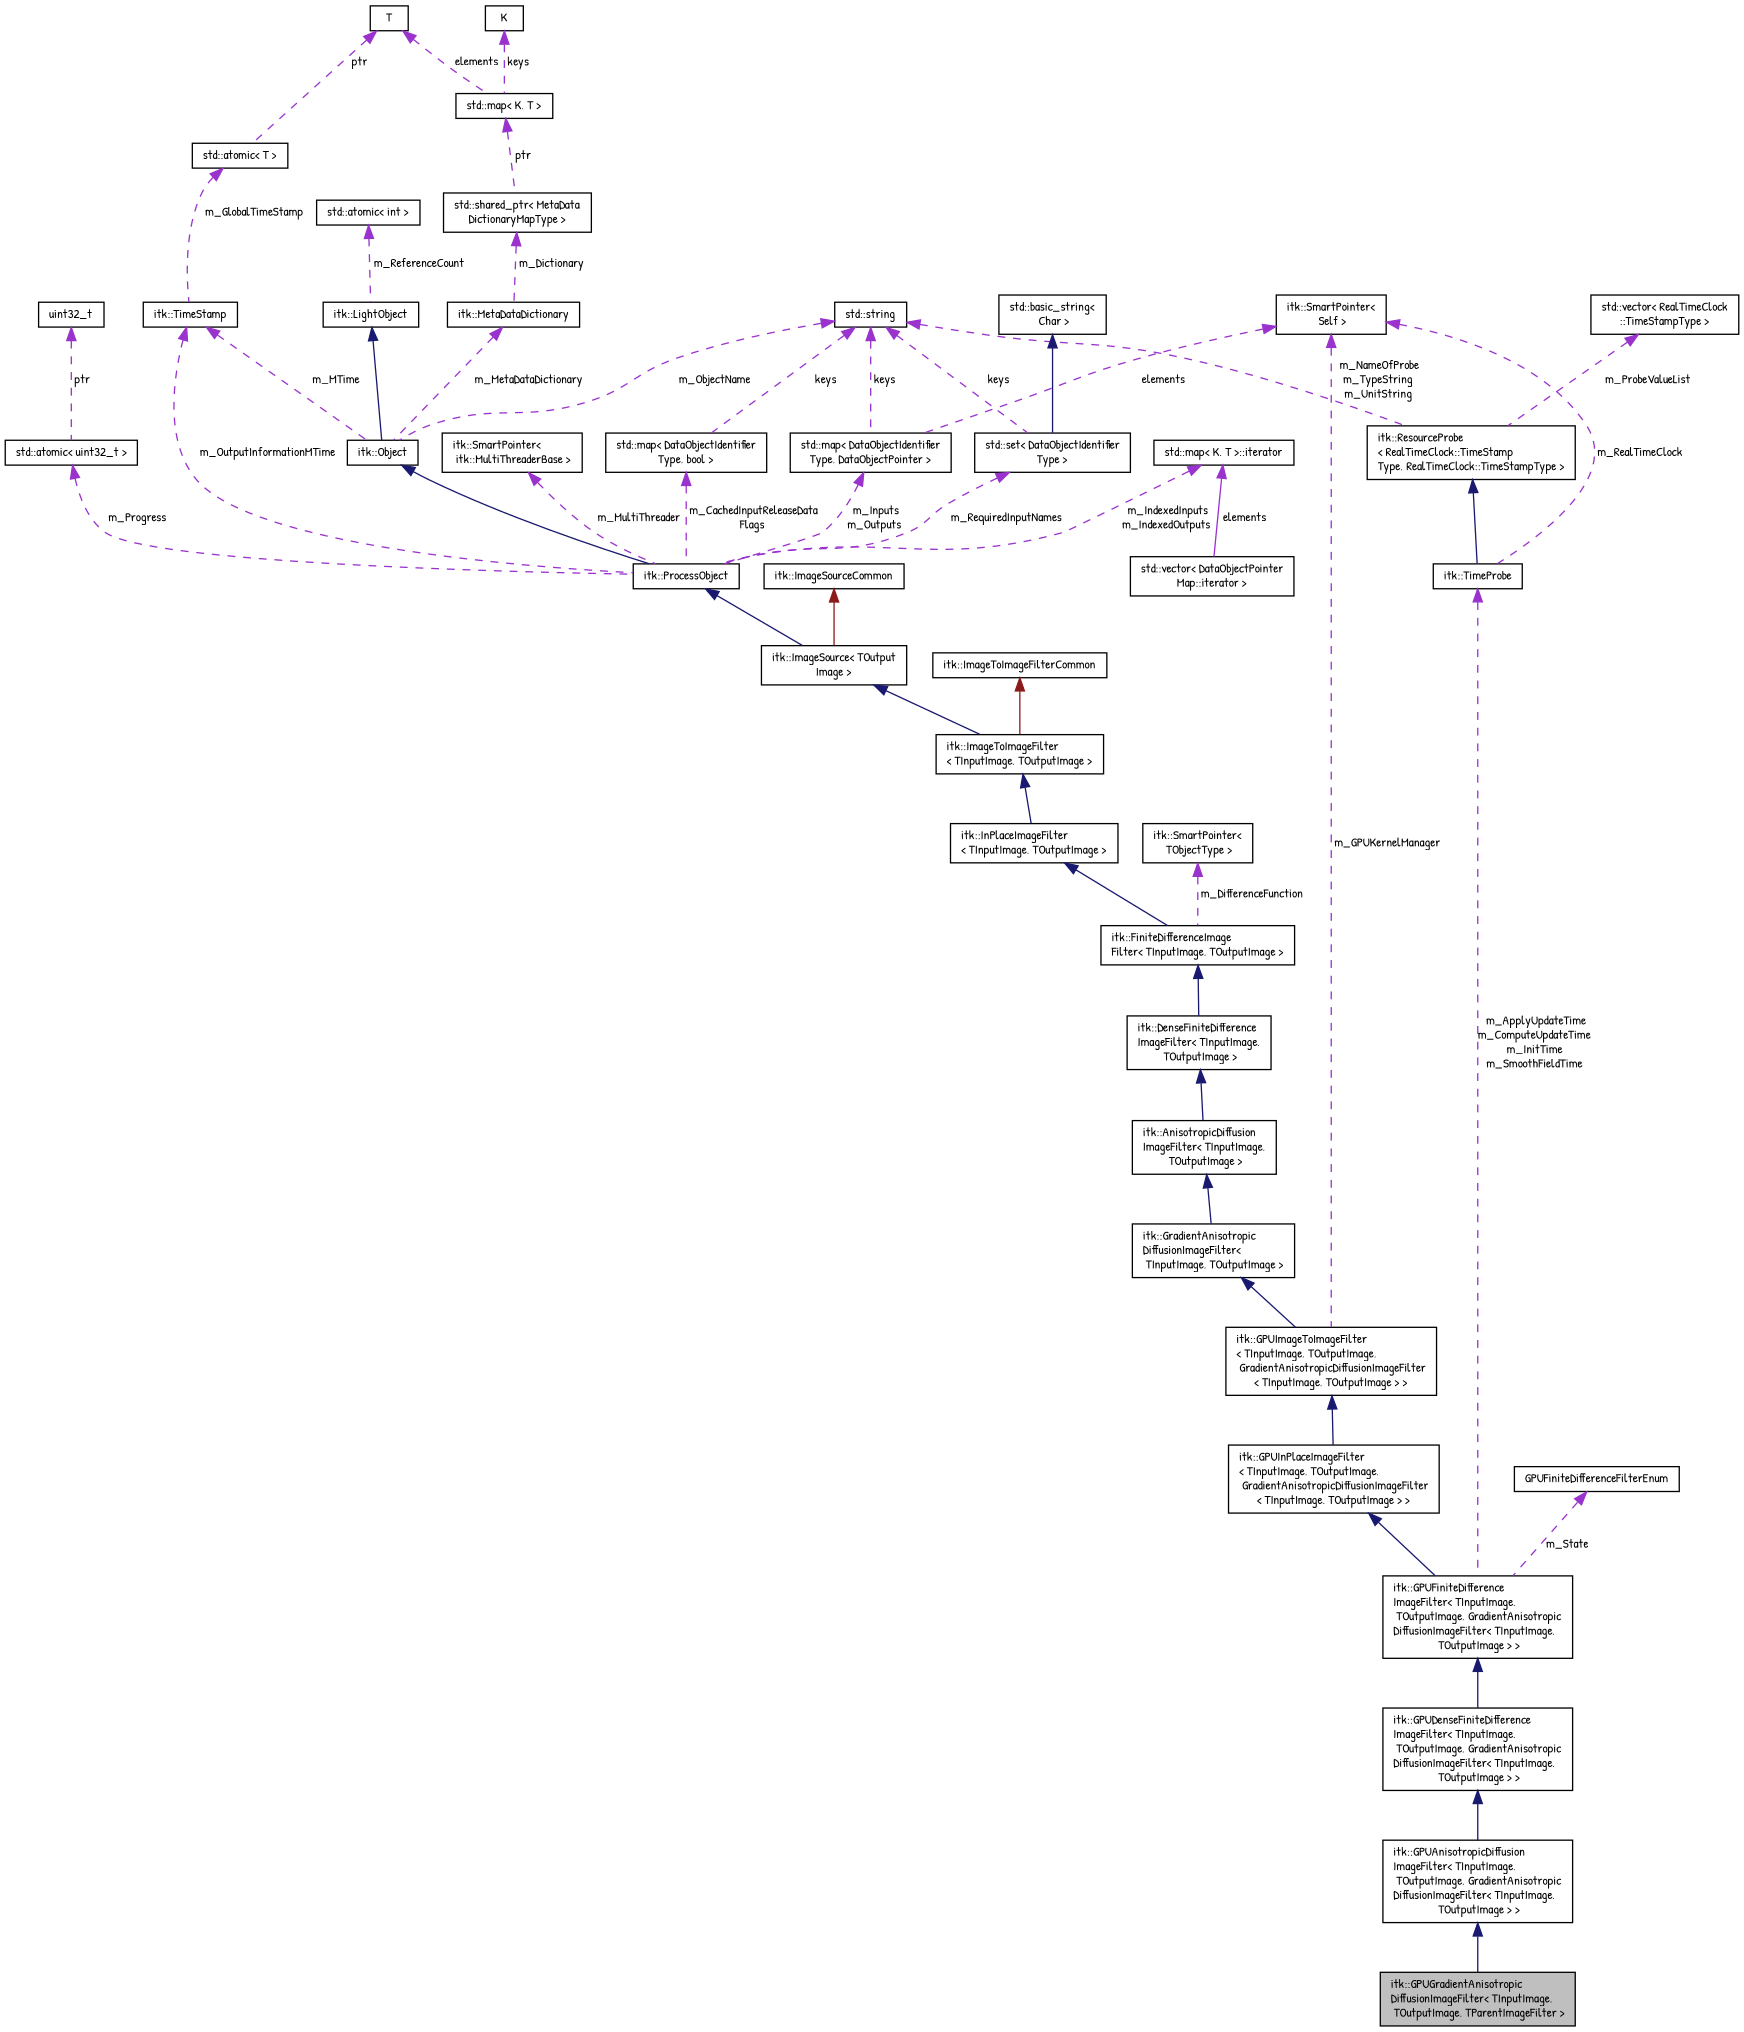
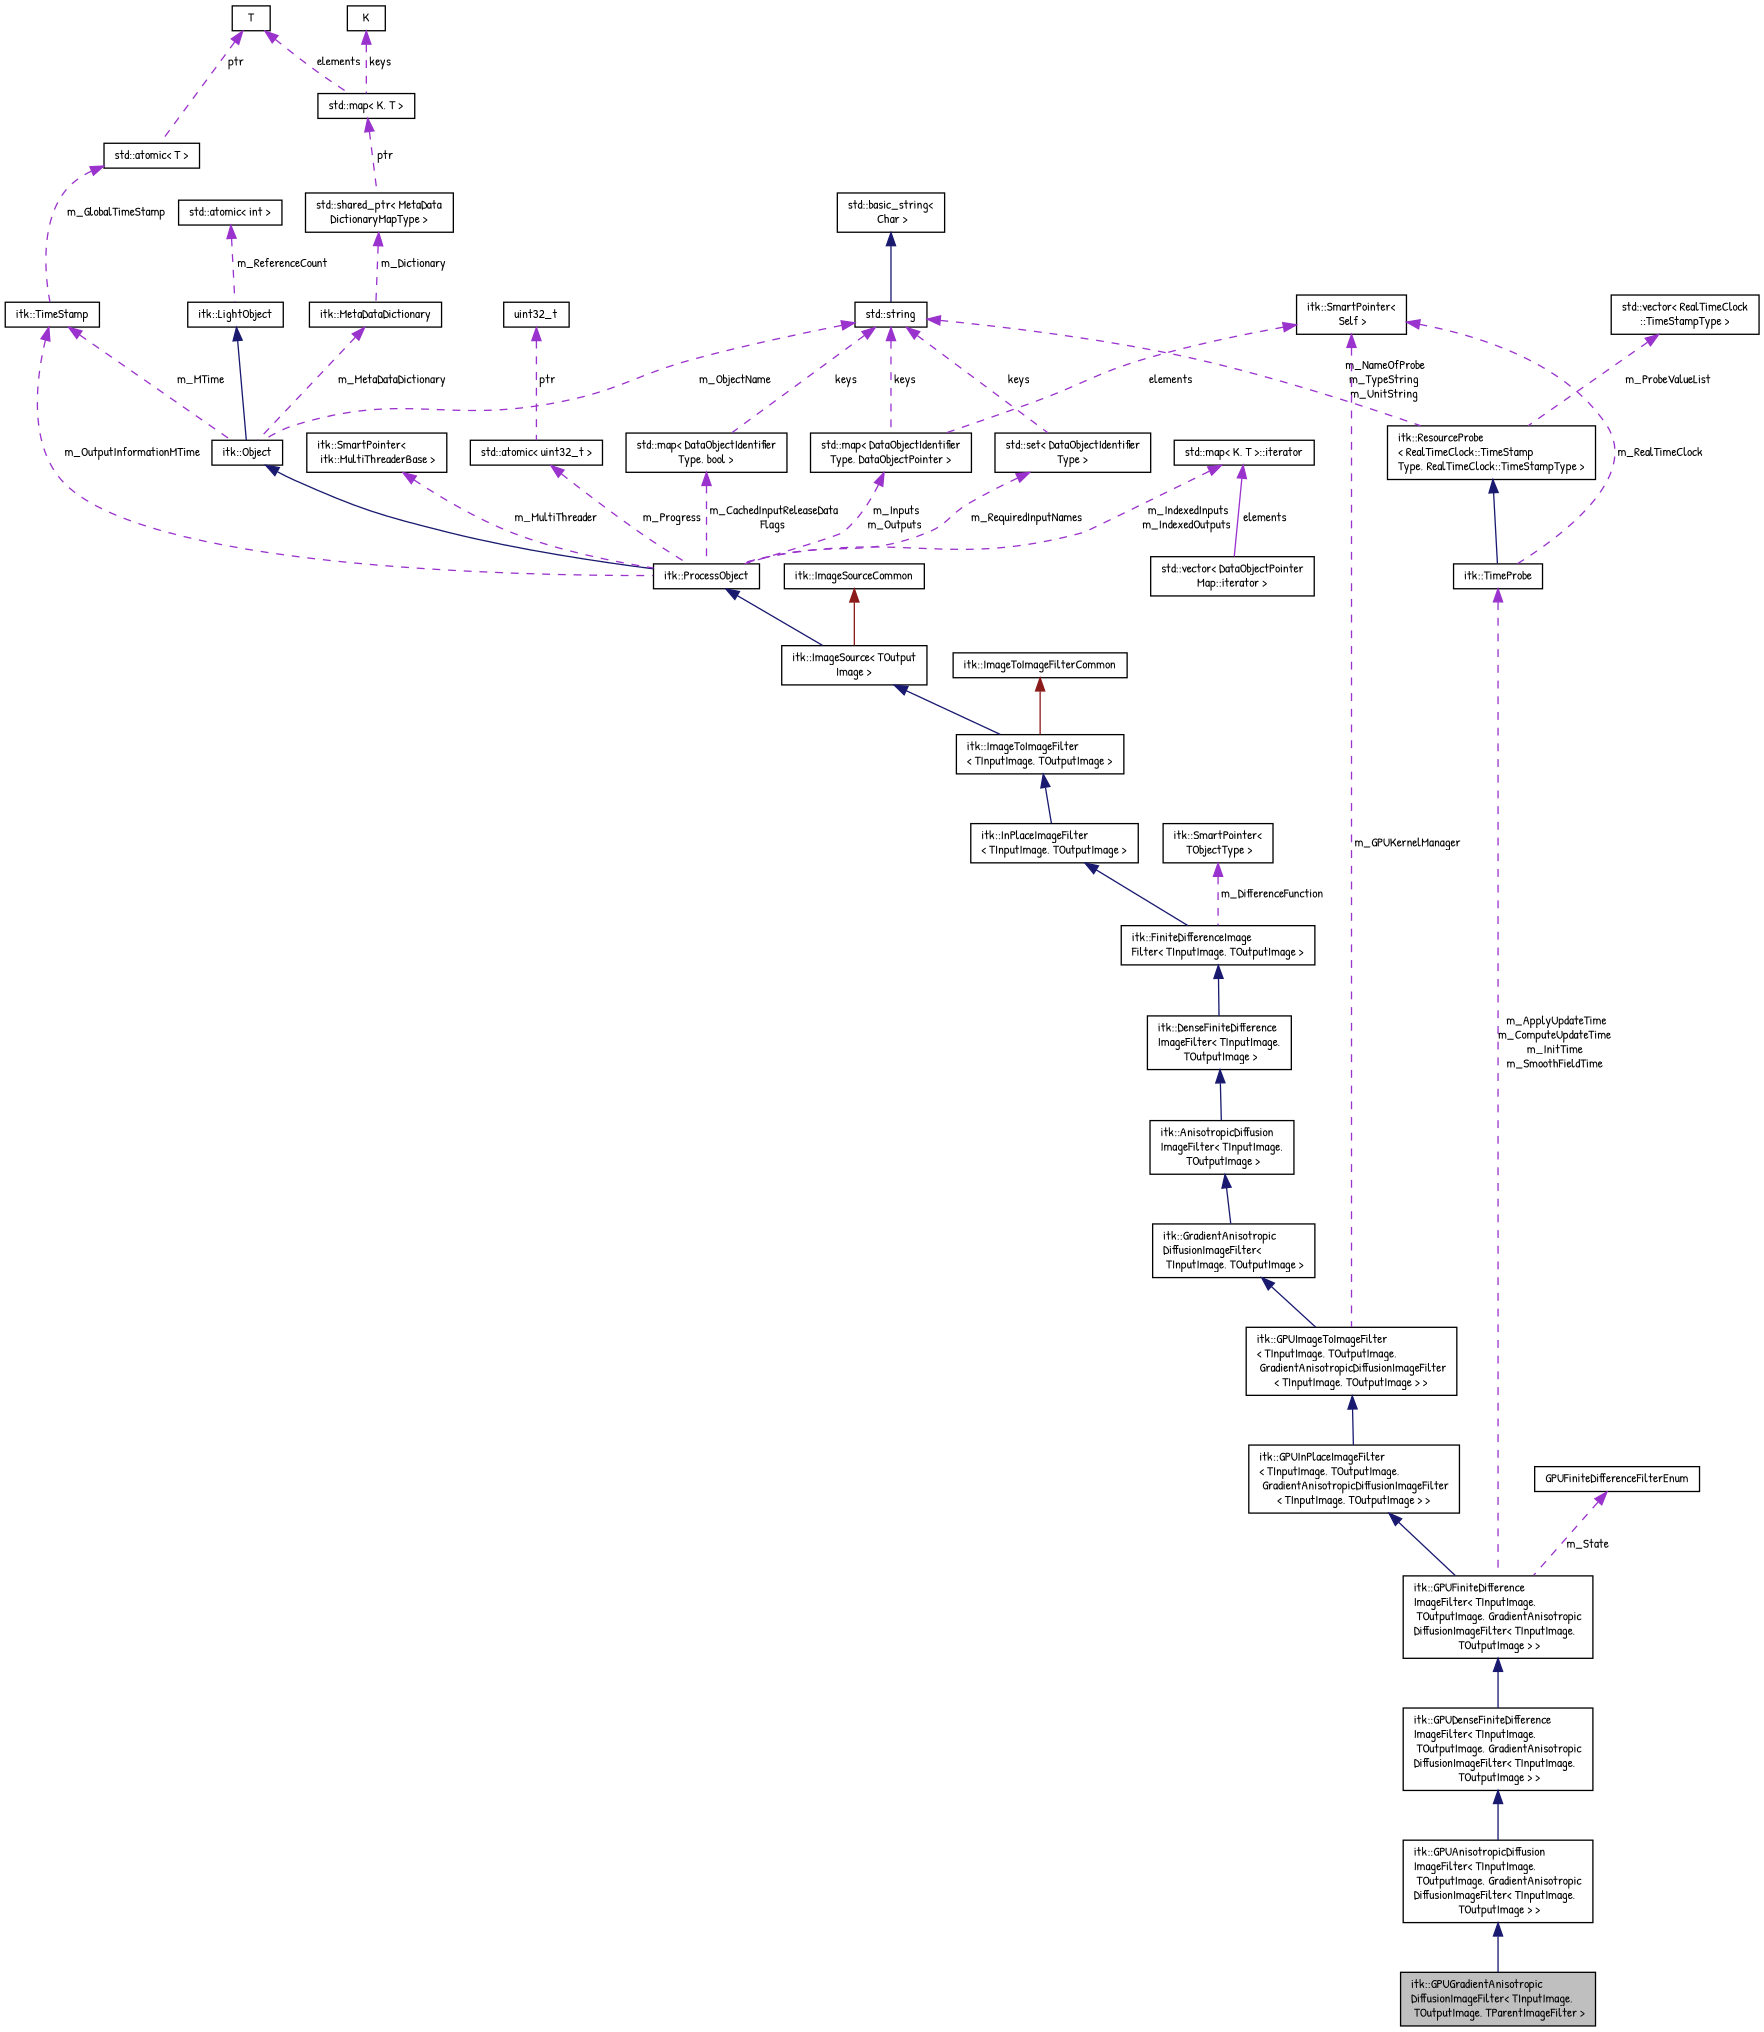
edge "std::set< DataObjectIdentifier Type >" -> "std::basic_string< Char >": now "std::string" -> "std::basic_string< Char >"
